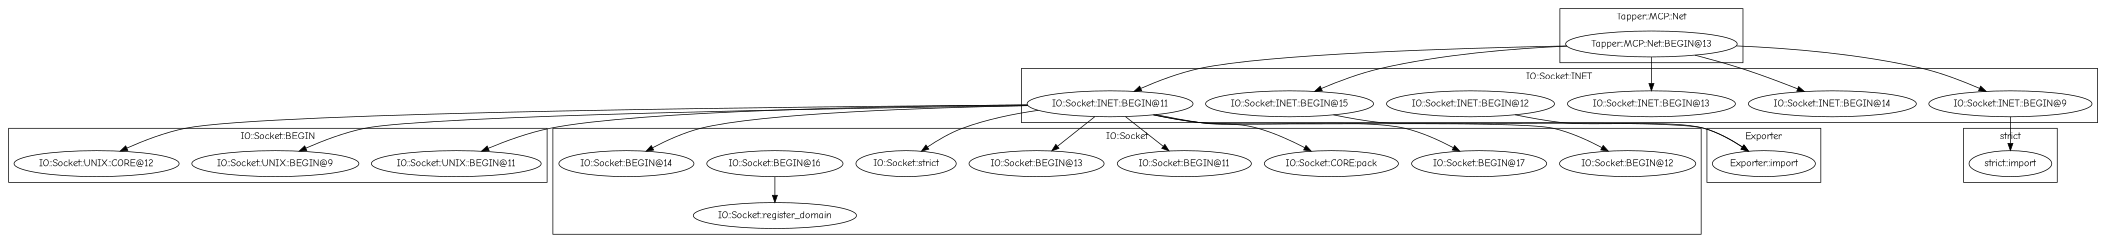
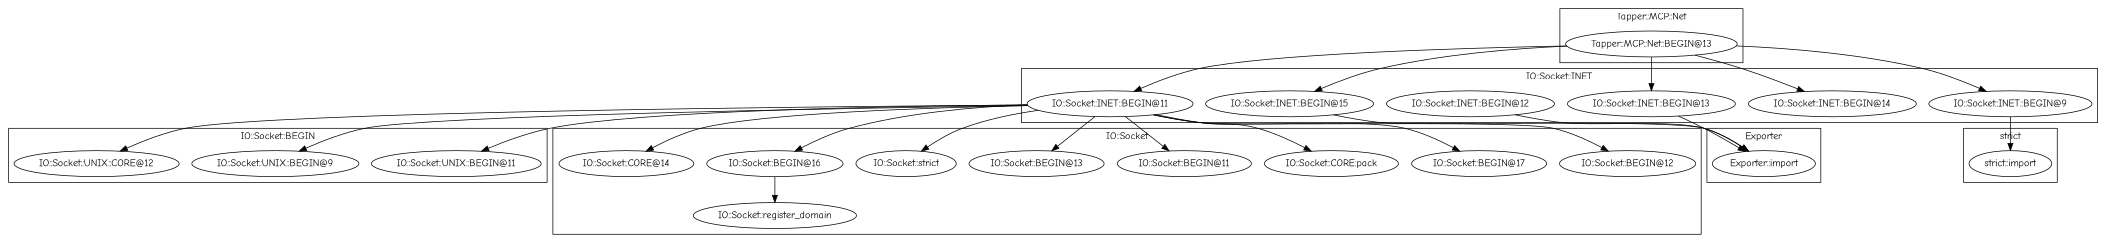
edge "IO::Socket::INET::BEGIN@11" -> "IO::Socket::BEGIN@16": added
edge "IO::Socket::INET::BEGIN@13" -> "Exporter::import": added
node "IO::Socket::BEGIN@14": label "IO::Socket::BEGIN@14" -> "IO::Socket::CORE@14"
